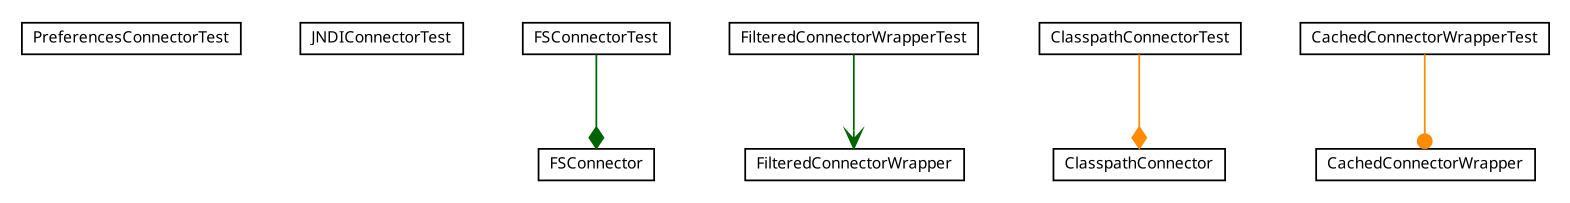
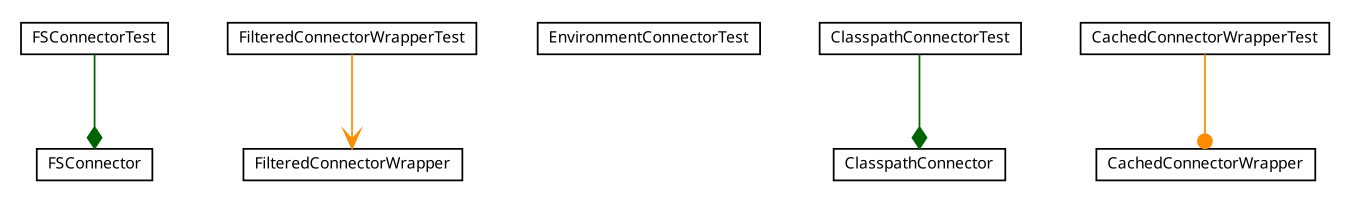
node "PreferencesConnectorTest": removed
node "JNDIConnectorTest": removed
node "EnvironmentConnectorTest": added
edge "ClasspathConnectorTest" -> "ClasspathConnector": color darkorange -> darkgreen
edge "FilteredConnectorWrapperTest" -> "FilteredConnectorWrapper": color darkgreen -> darkorange
